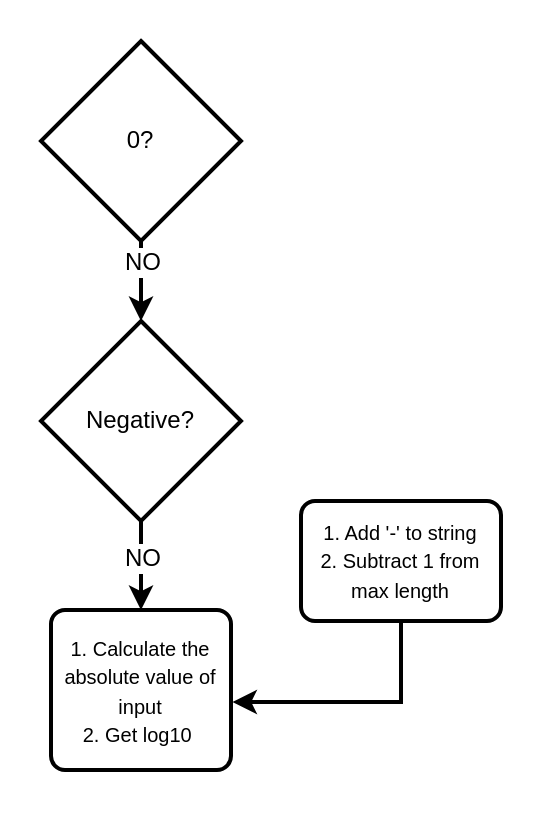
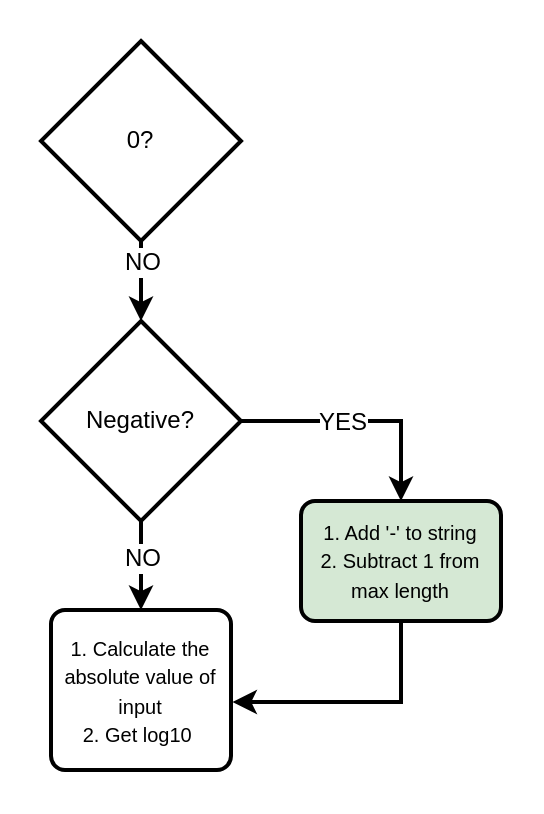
edge "Negative?" -> "1. Add '-' to string 2. Subtract 1 from max length": added, label "YES"
node "1. Add '-' to string 2. Subtract 1 from max length": fillcolor #ffffff -> #d5e8d4
